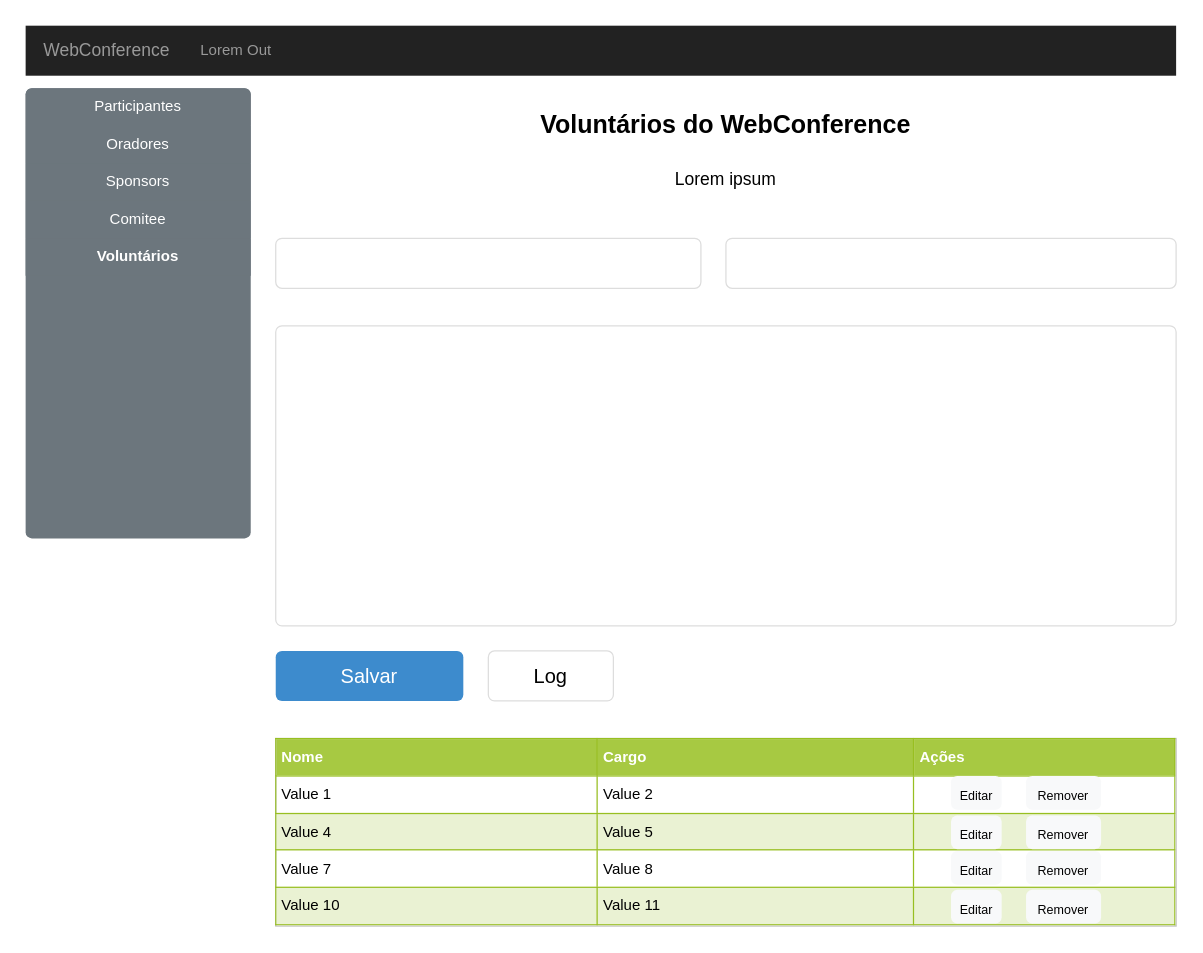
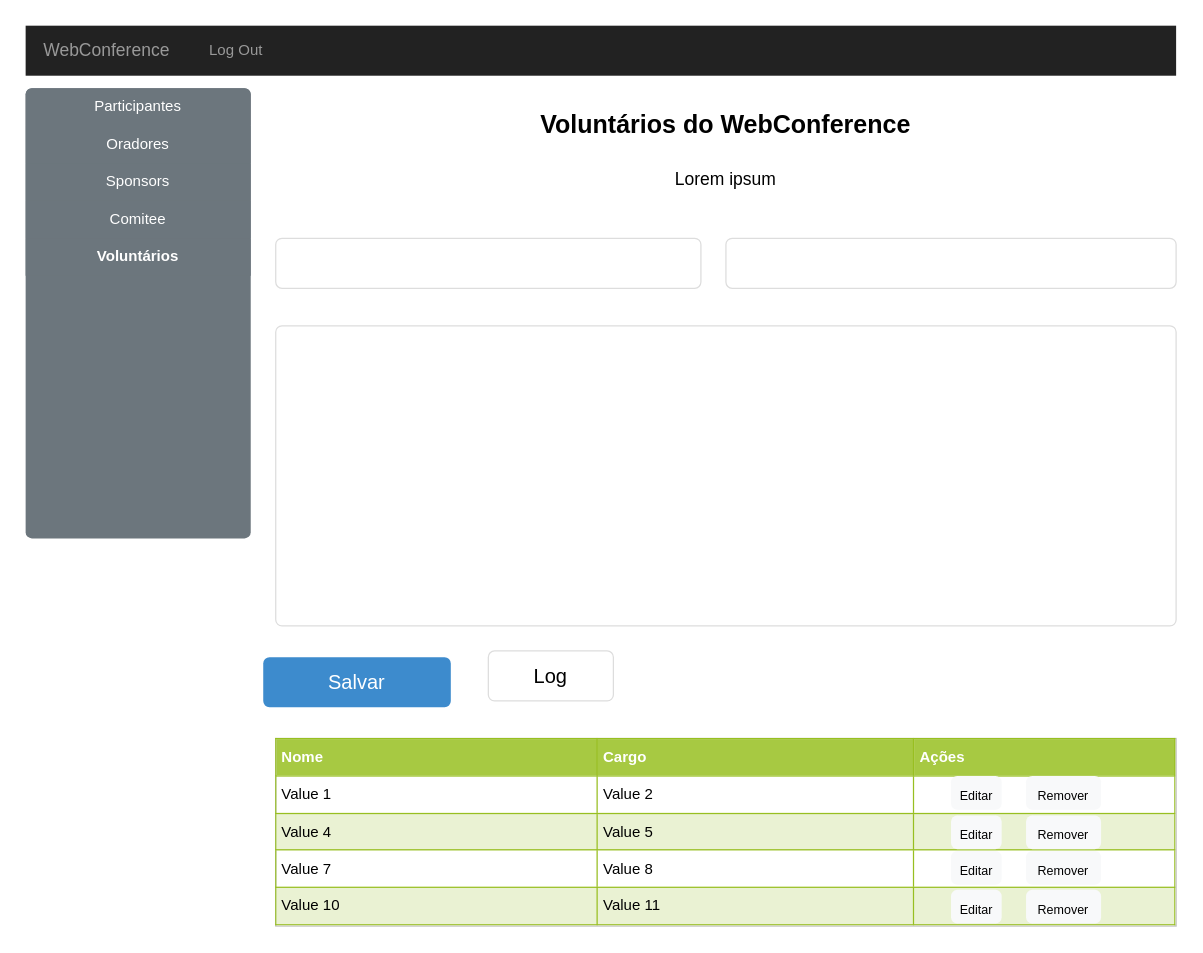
node "Lorem Out": label "Lorem Out" -> "Log Out"
node "Salvar": moved (369, 676) -> (357, 682)
